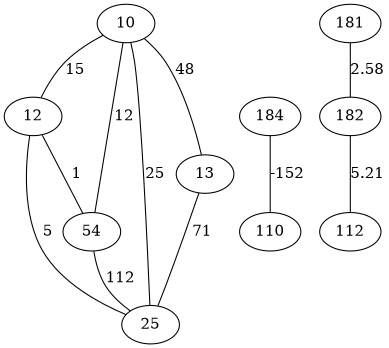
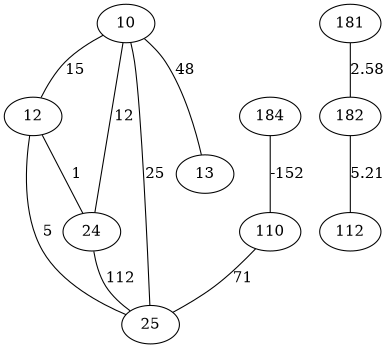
node "54": label "54" -> "24"
edge "13" -- "25": now "110" -- "25"
